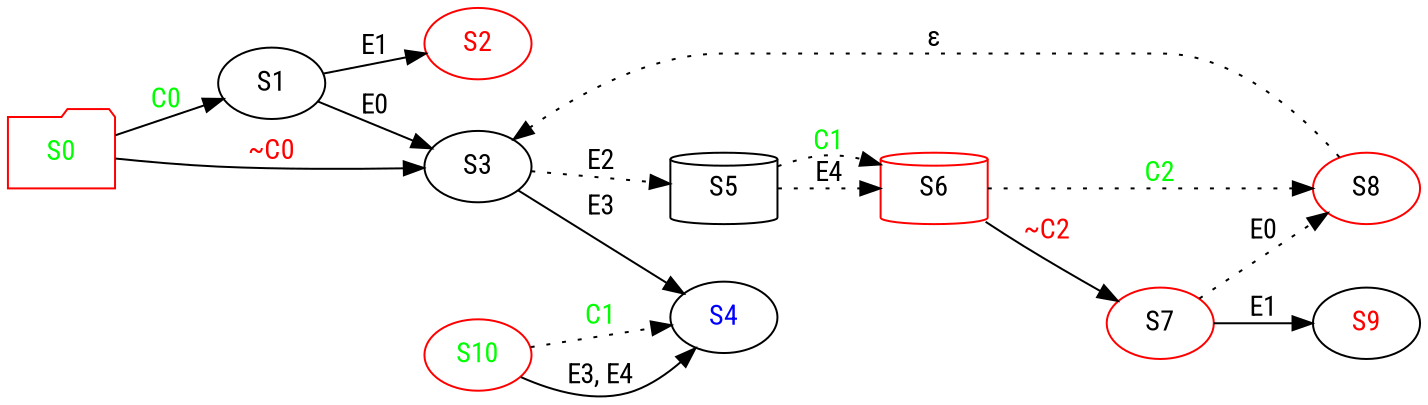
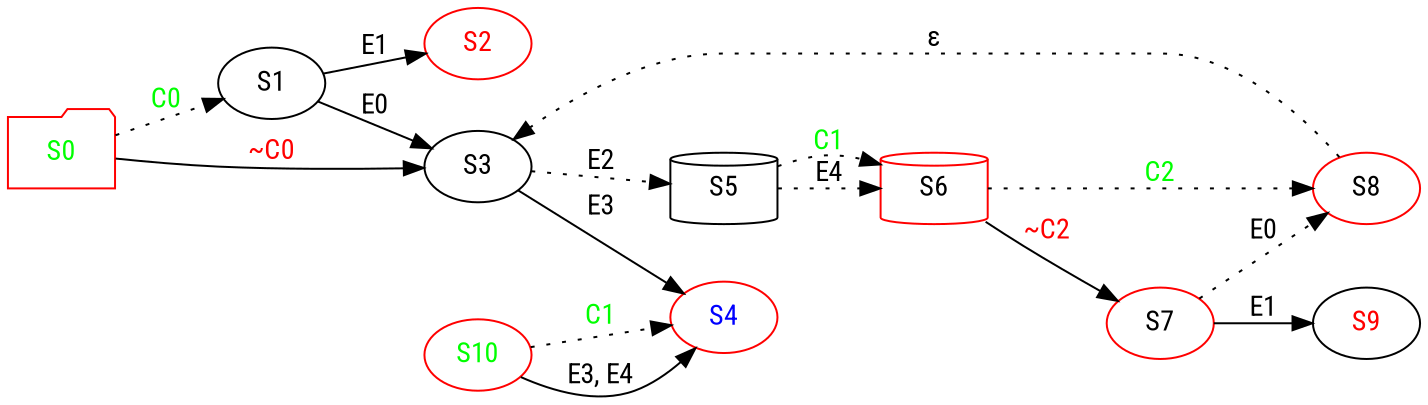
edge "S0" -> "S1": style solid -> dotted
node "S4": color black -> red
